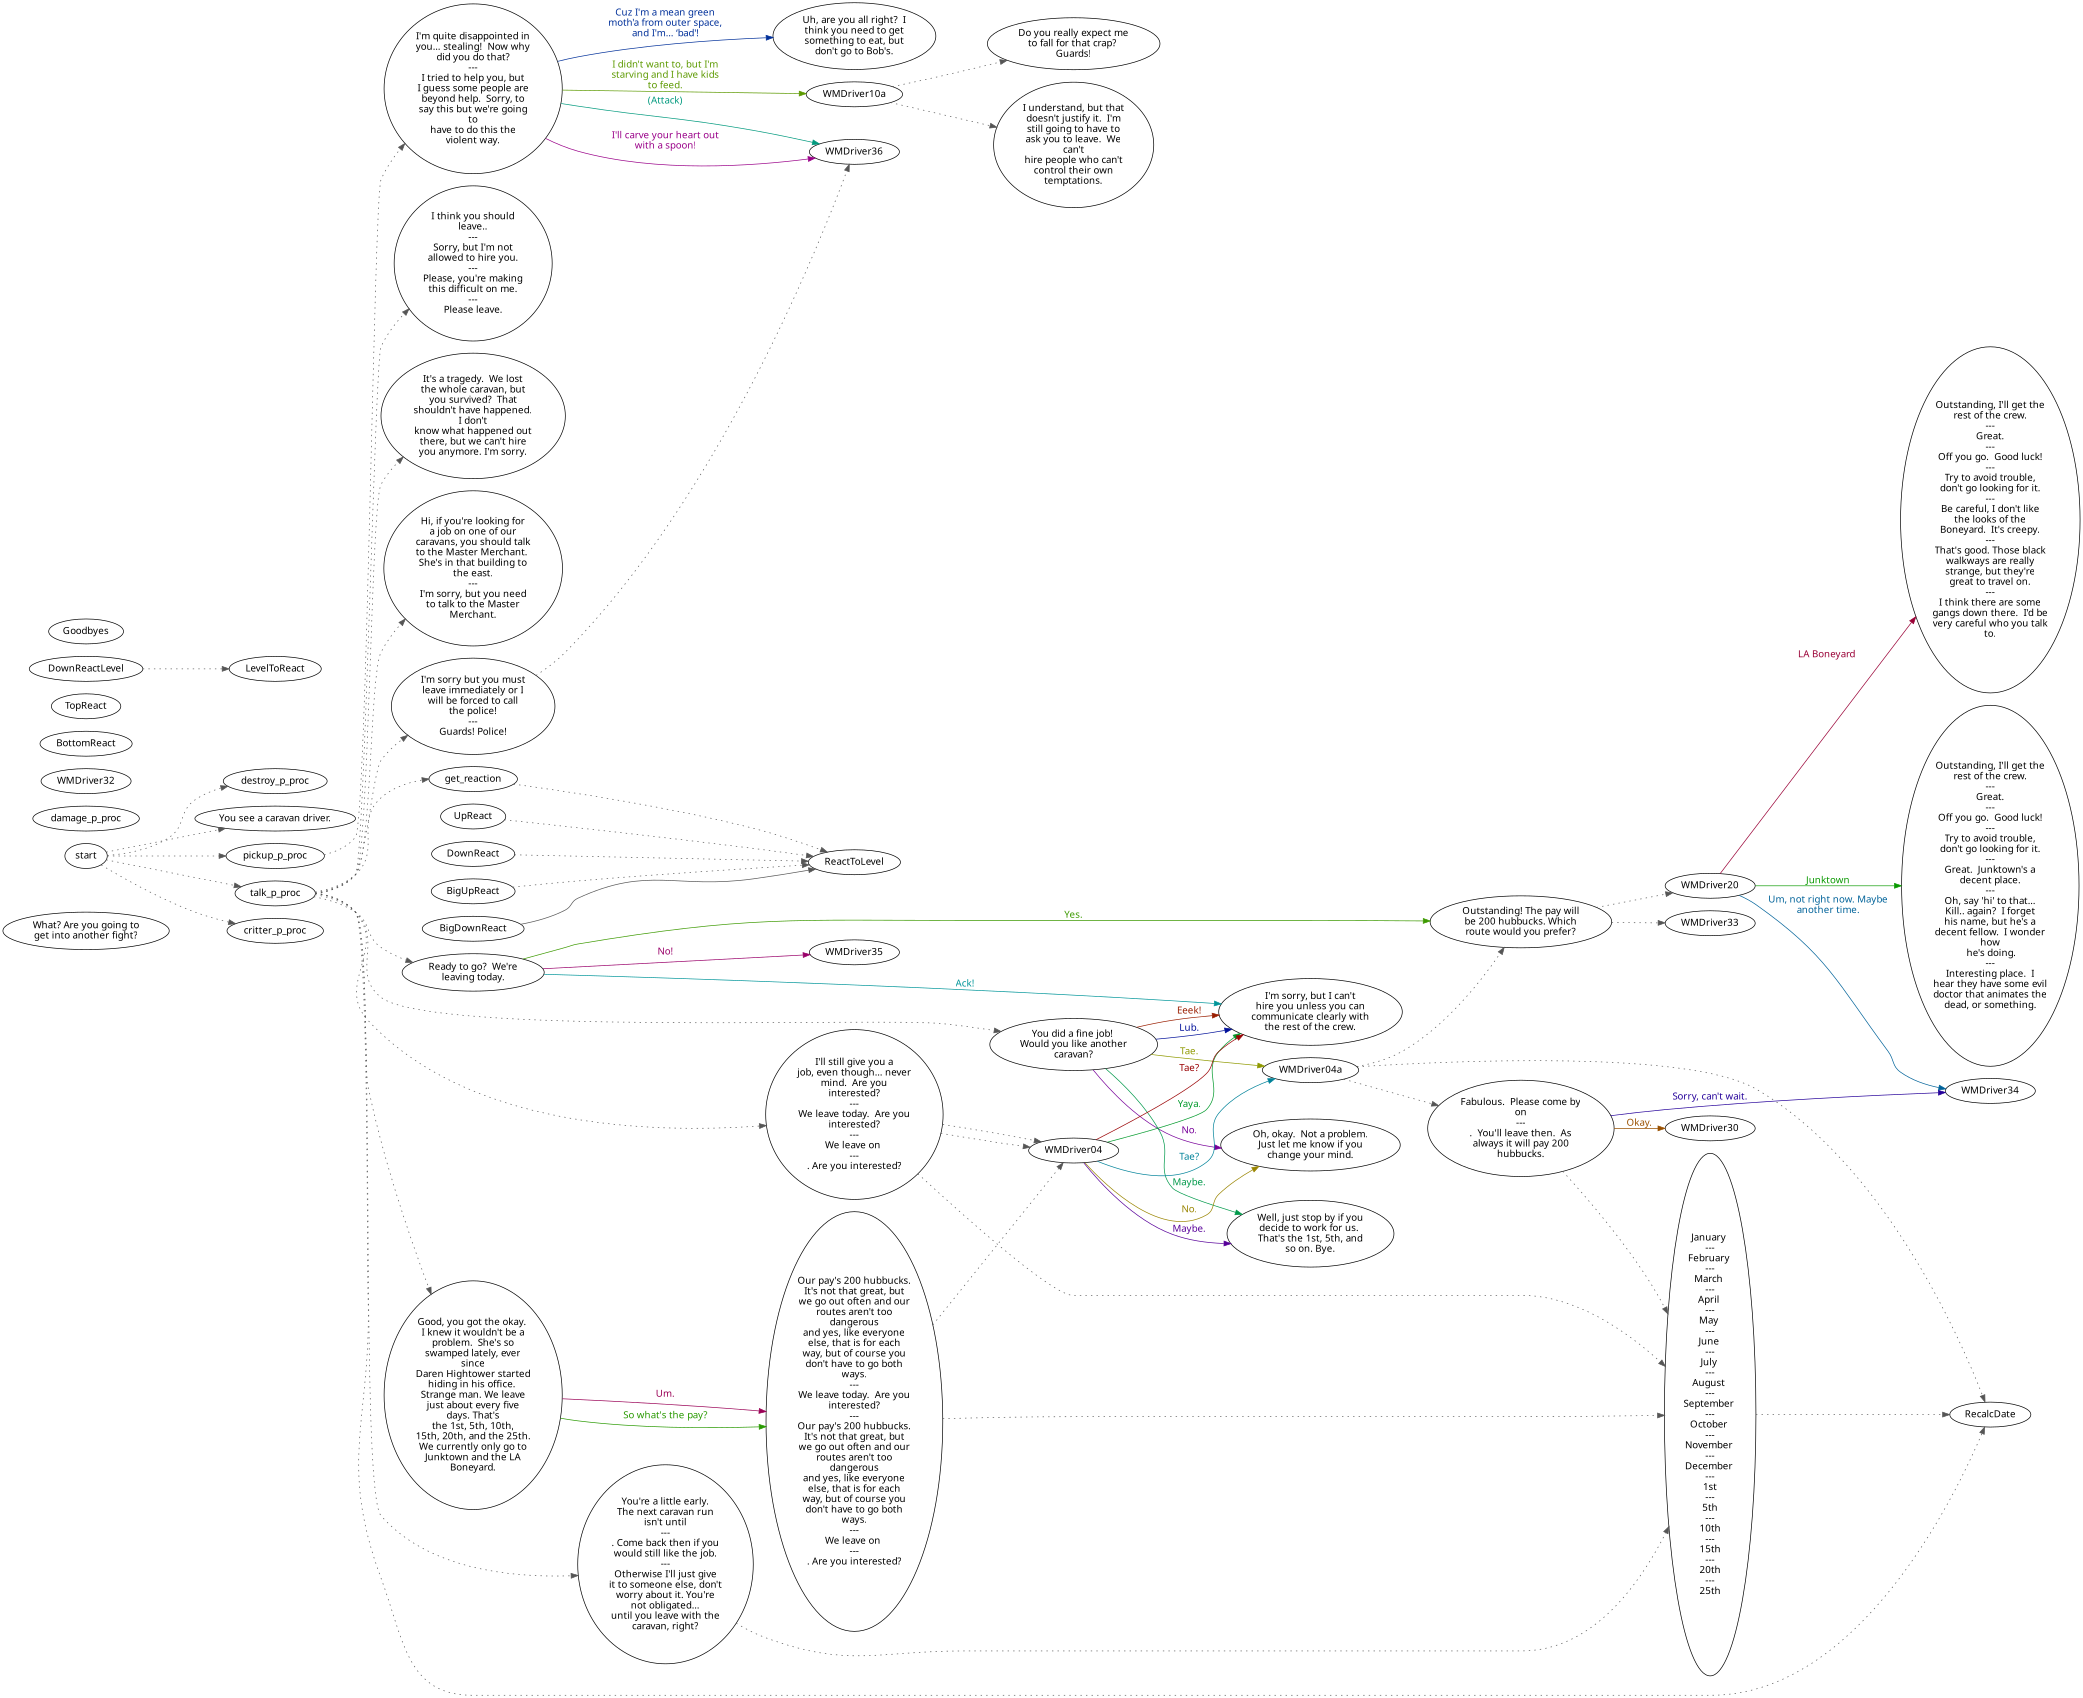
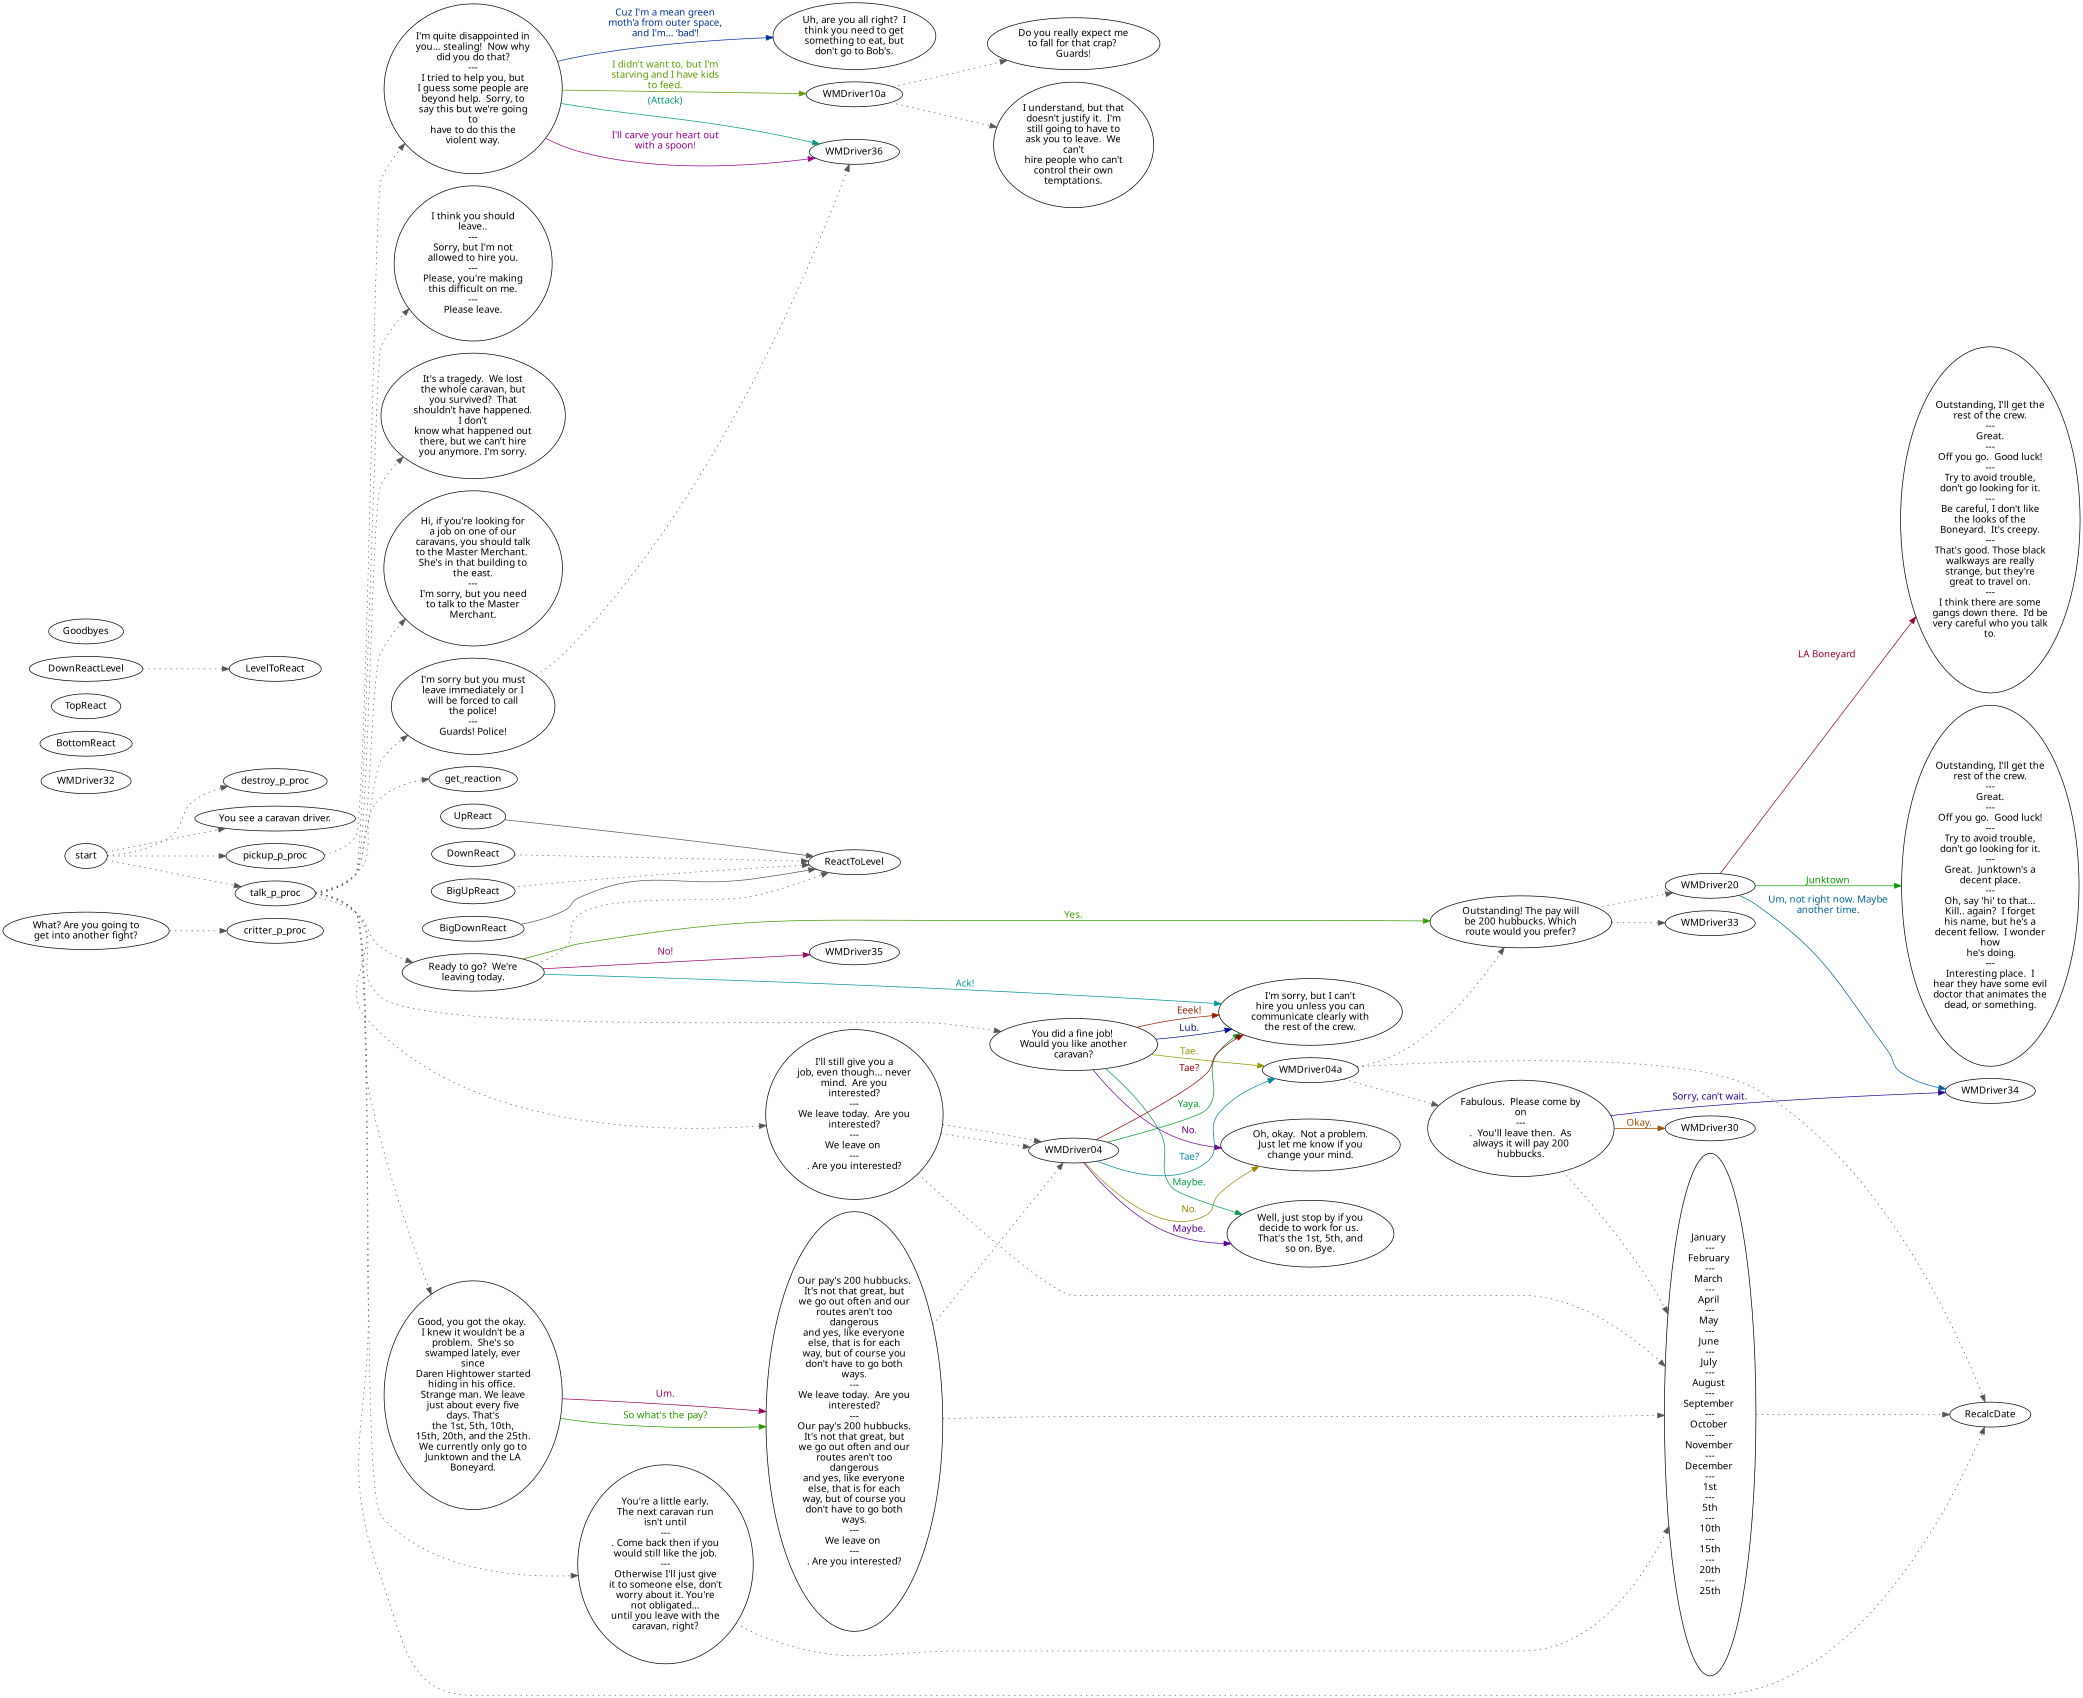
edge "get_reaction" -> "ReactToLevel": now "Ready to go?  We're leaving today." -> "ReactToLevel"
node "damage_p_proc": removed
edge "UpReact" -> "ReactToLevel": style dotted -> solid
edge "start" -> "critter_p_proc": now "What? Are you going to get into another fight?" -> "critter_p_proc"
